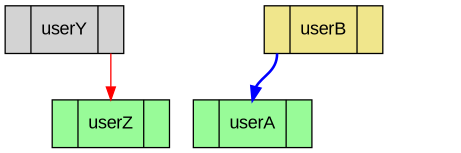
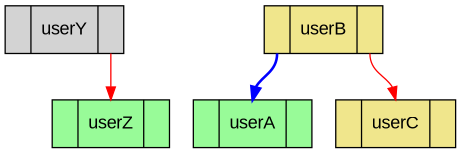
node "userC": added
